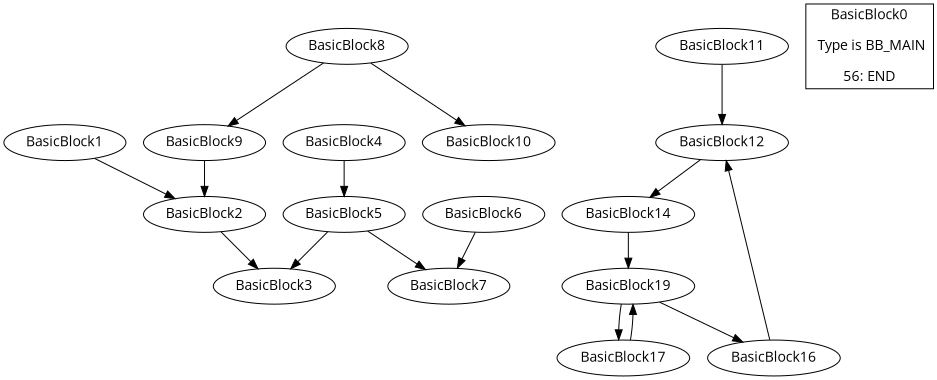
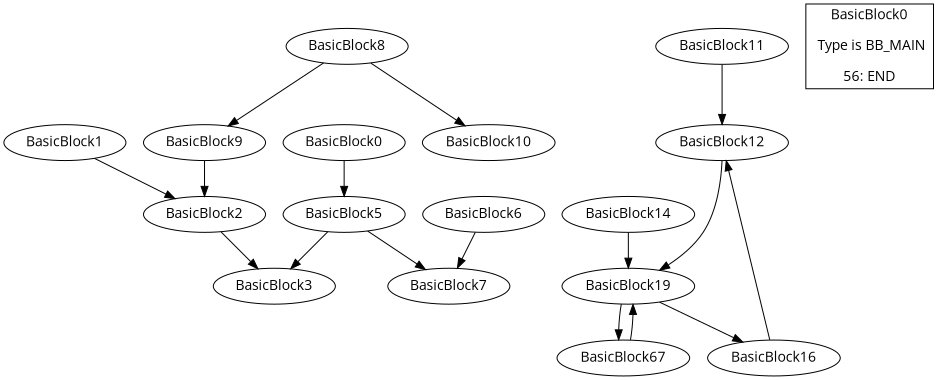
node "BasicBlock4": label "BasicBlock4" -> "BasicBlock0"
edge "BasicBlock12" -> "BasicBlock14": now "BasicBlock12" -> "BasicBlock19"
node "BasicBlock17": label "BasicBlock17" -> "BasicBlock67"
